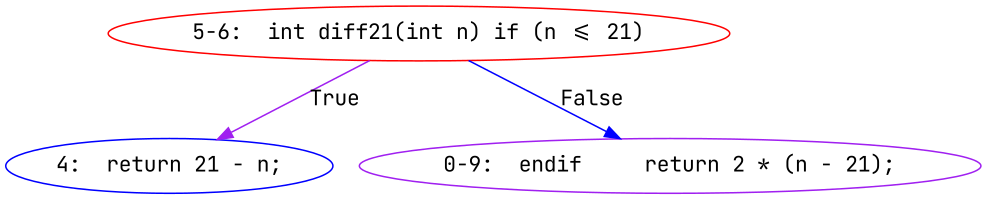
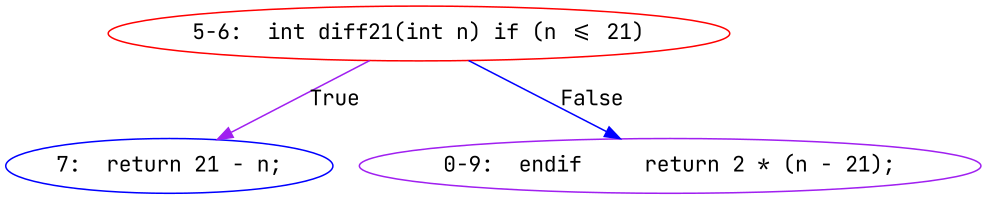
node "4:  return 21 - n;": label "4:  return 21 - n;" -> "7:  return 21 - n;"
